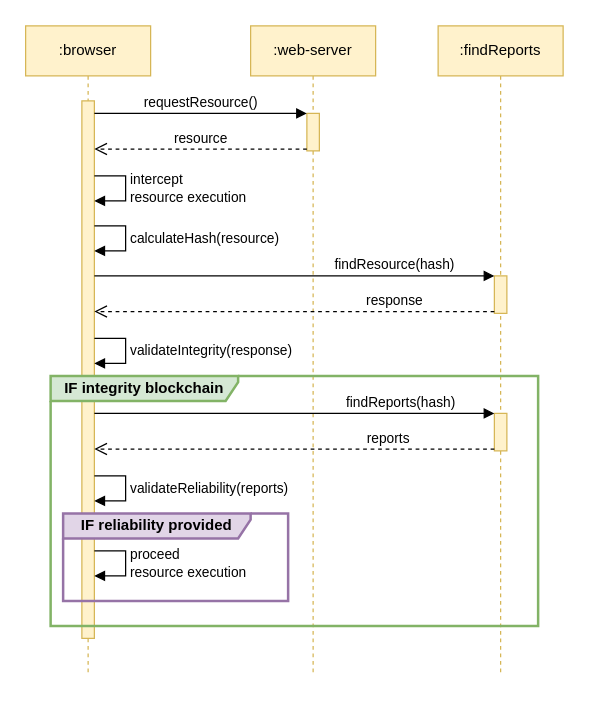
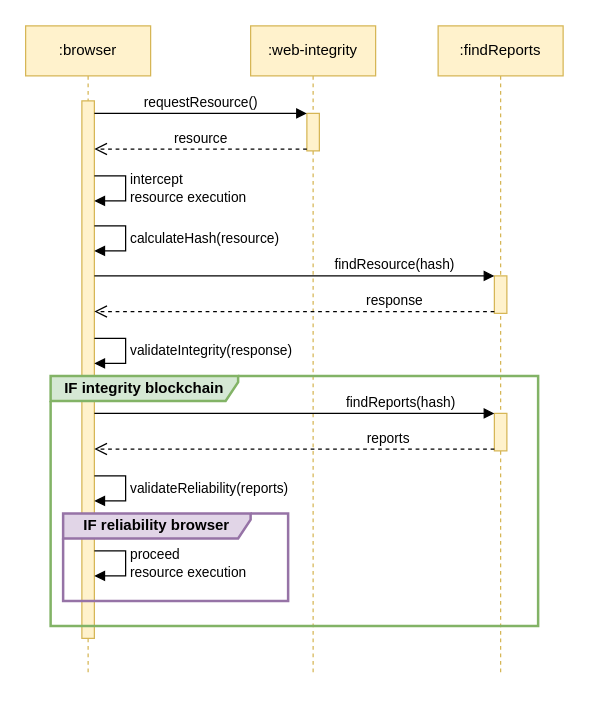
node ":web-server": label ":web-server" -> ":web-integrity"
node "IF reliability provided": label "IF reliability provided" -> "IF reliability browser"
